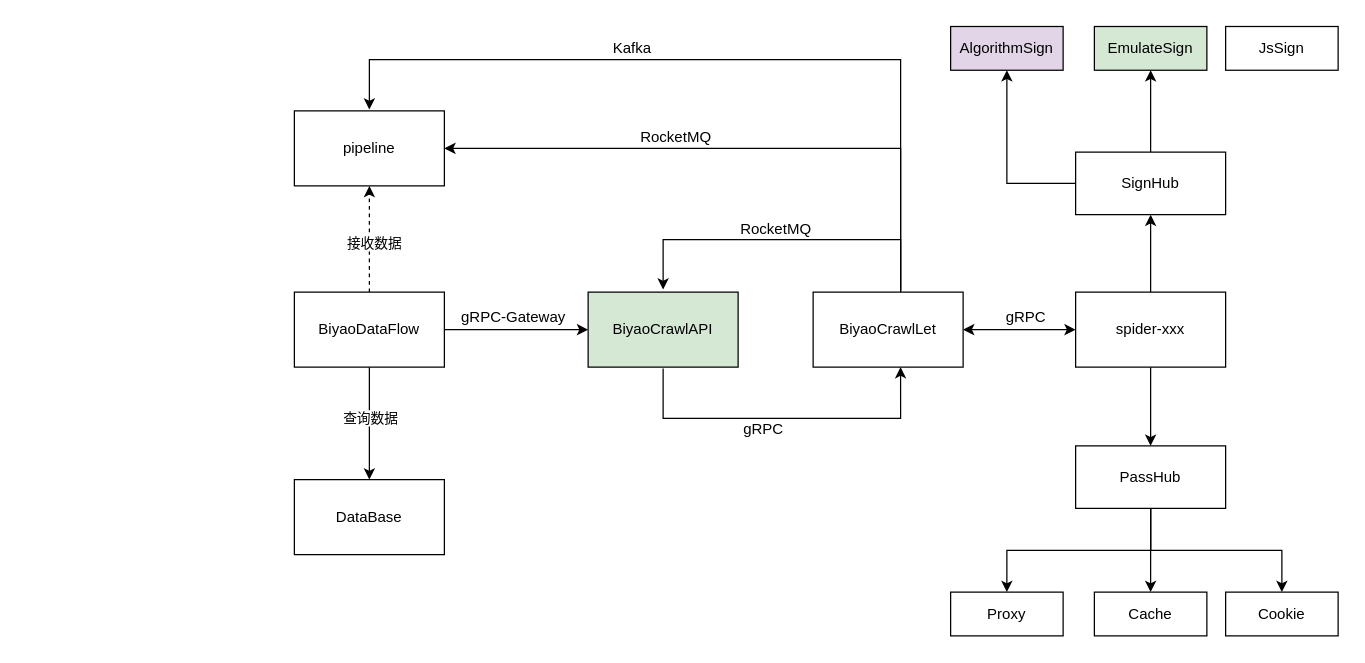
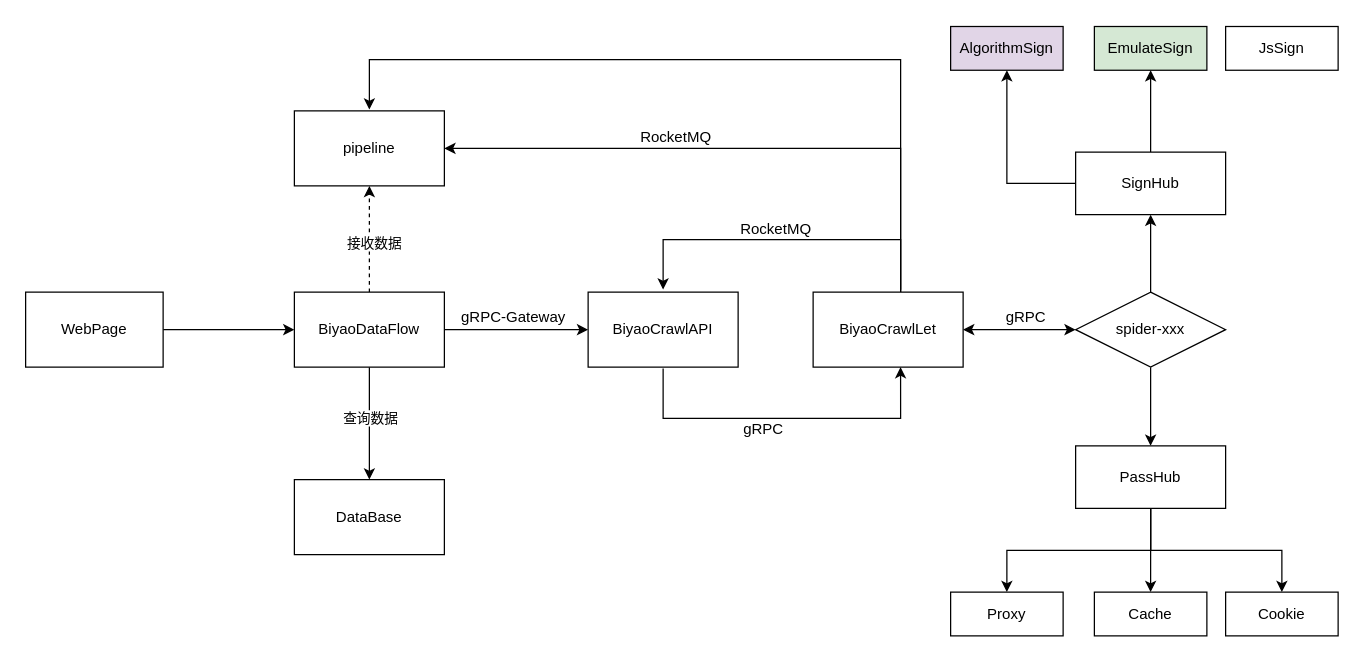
node "Kafka": removed
node "WebPage": added
edge "WebPage" -> "BiyaoDataFlow": added
node "BiyaoCrawlAPI": fillcolor #d5e8d4 -> #ffffff
node "spider-xxx": shape rectangle -> diamond
